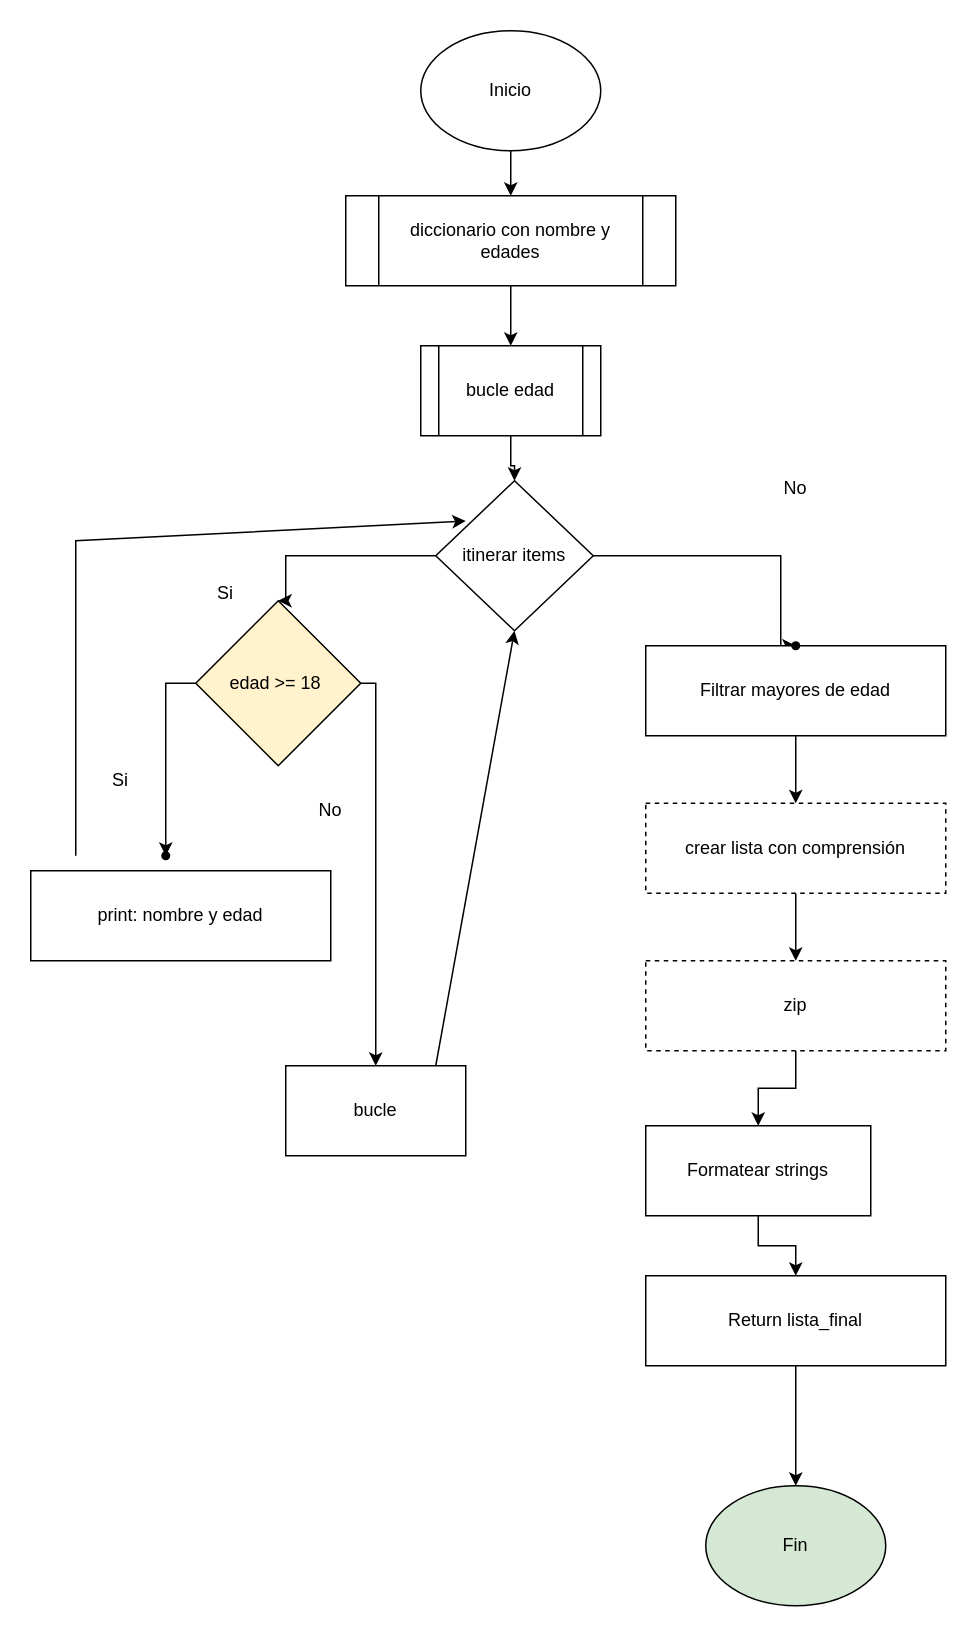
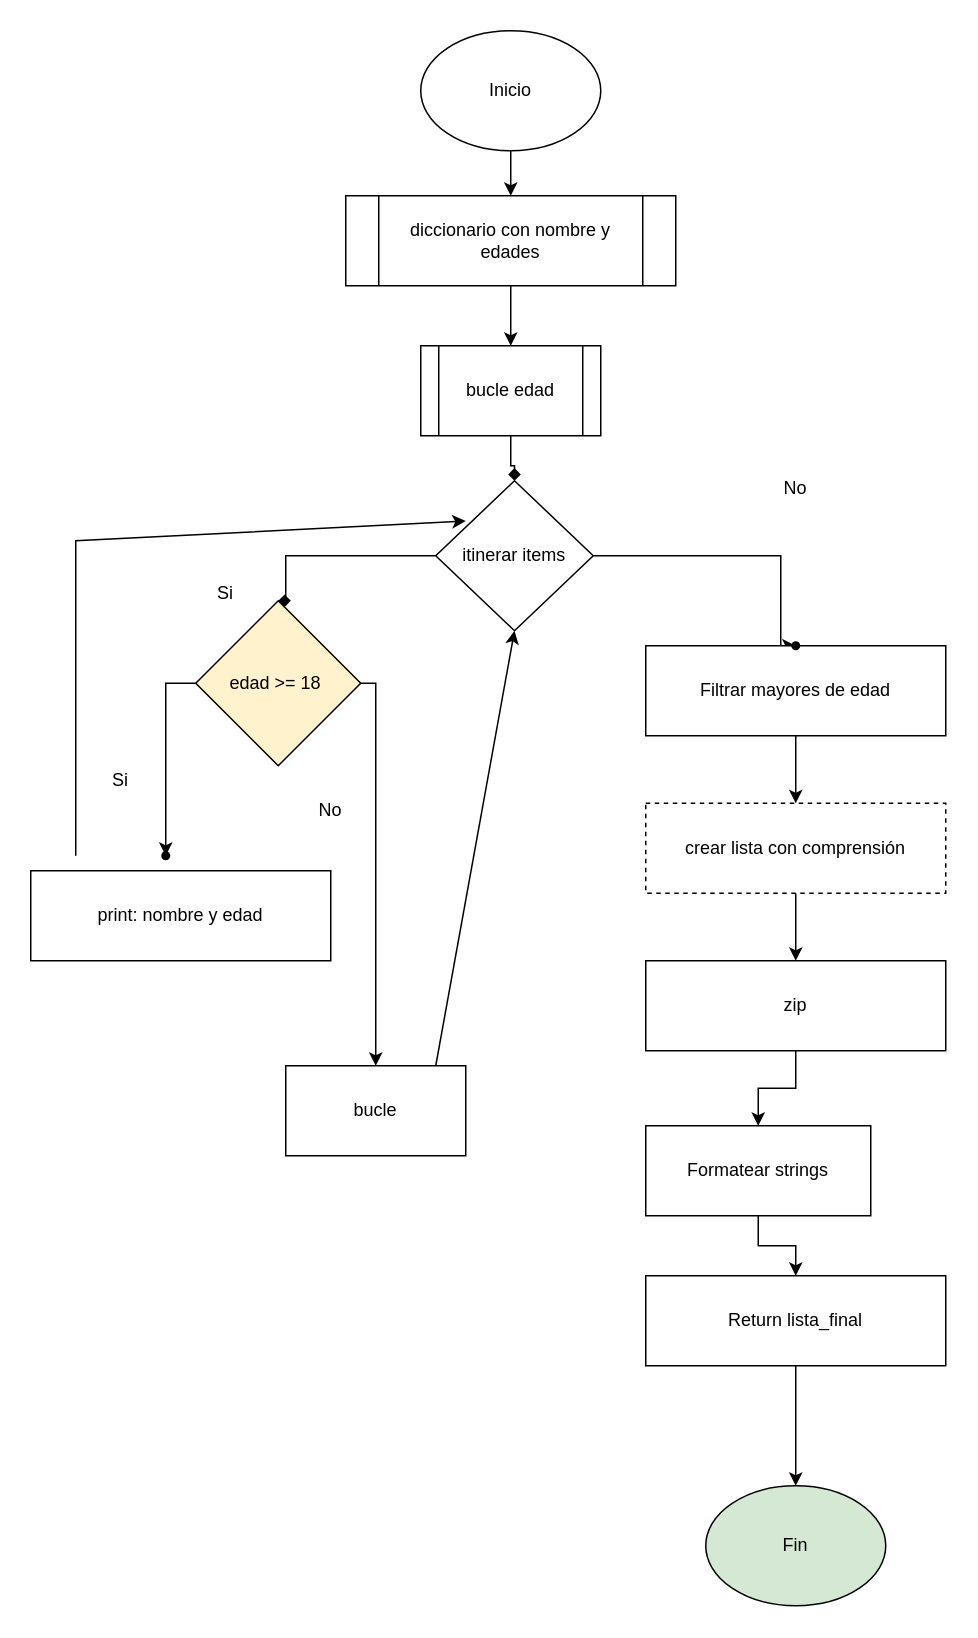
edge "bucle edad" -> "itinerar items": arrowhead classic -> diamond
edge "itinerar items" -> "edad >= 18": arrowhead classic -> diamond
node "zip": style dashed -> solid
